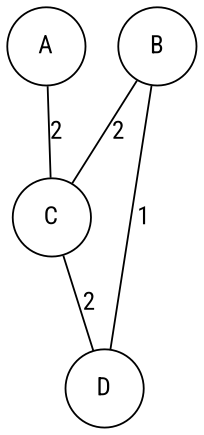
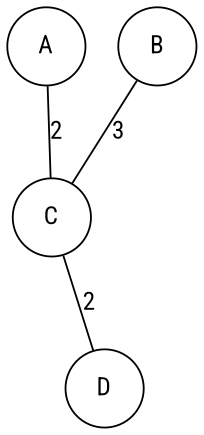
edge "B" -- "C": label "2" -> "3"
edge "B" -- "D": removed, label "1"
